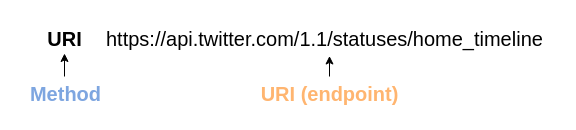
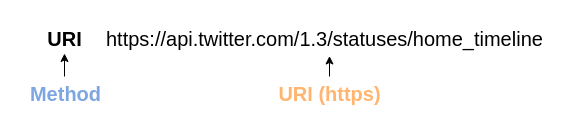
node "https://api.twitter.com/1.1/statuses/home_timeline": label "https://api.twitter.com/1.1/statuses/home_timeline" -> "https://api.twitter.com/1.3/statuses/home_timeline"
node "URI (endpoint)": label "URI (endpoint)" -> "URI (https)"
